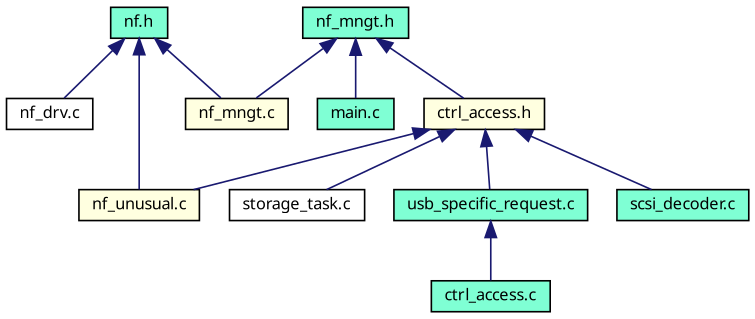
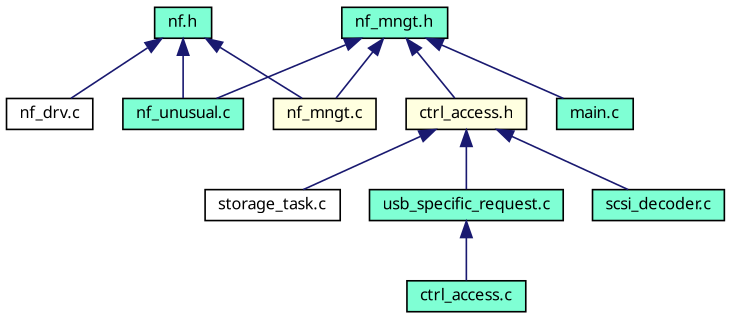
edge "nf_unusual.c" -> "ctrl_access.h": now "nf_unusual.c" -> "nf_mngt.h"
node "nf_unusual.c": fillcolor lightyellow -> aquamarine
